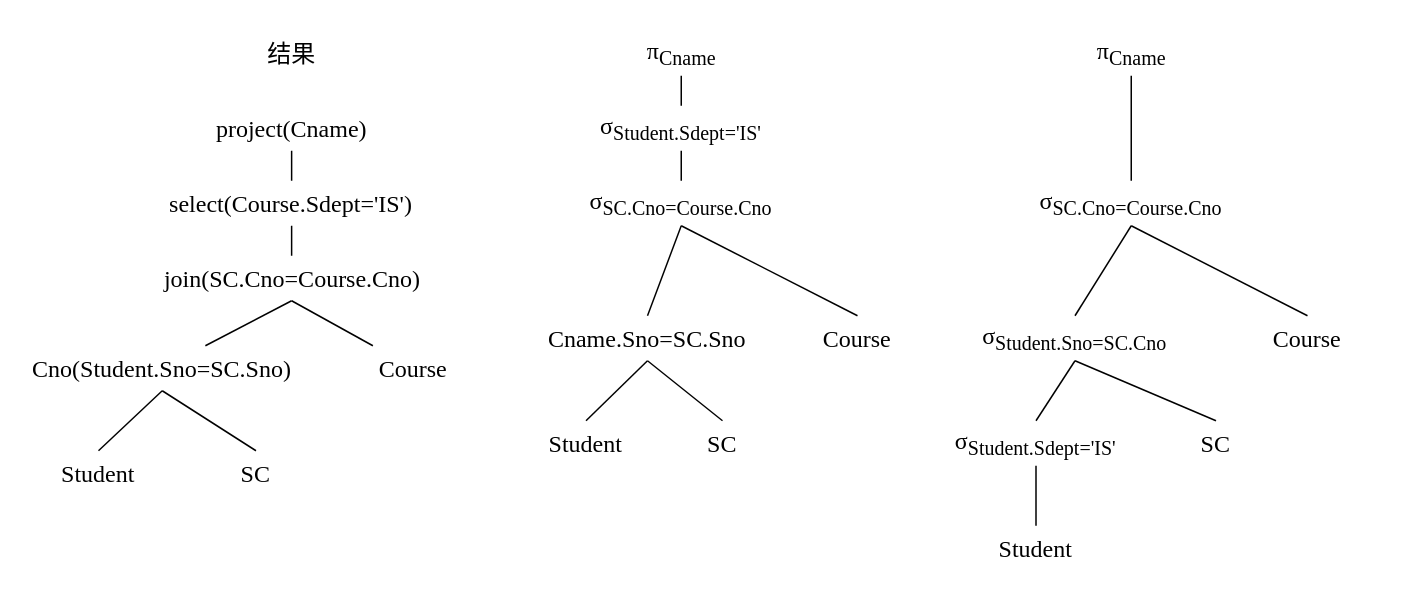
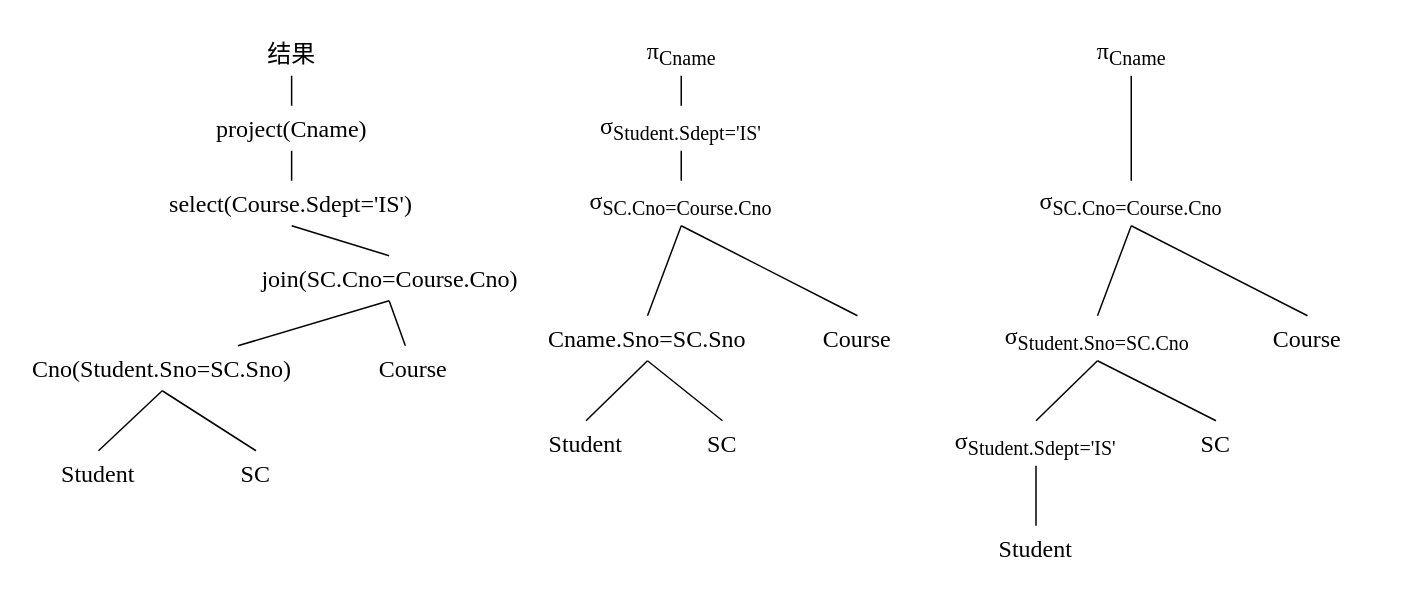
edge "结果" -- "project(Cname)": added
node "join(SC.Cno=Course.Cno)": moved (291, 278) -> (389, 278)
node "σStudent.Sno=SC.Cno": moved (1075, 338) -> (1097, 338)
